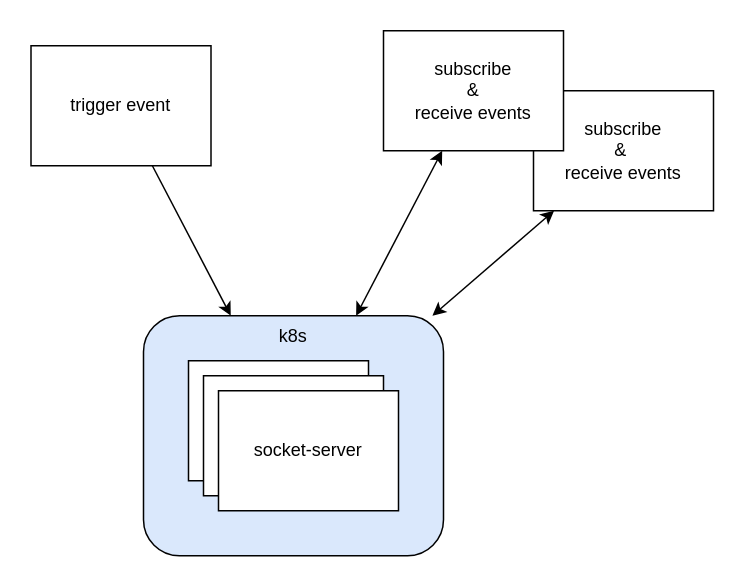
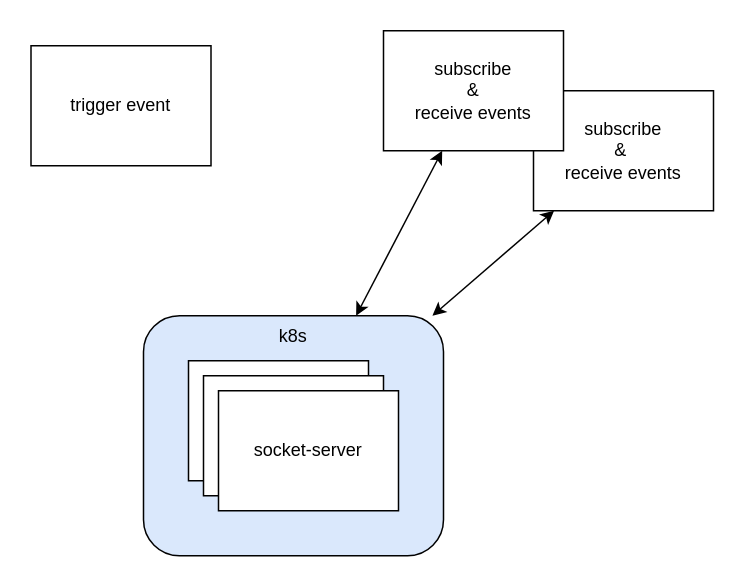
edge "trigger event" -> "k8s": removed
